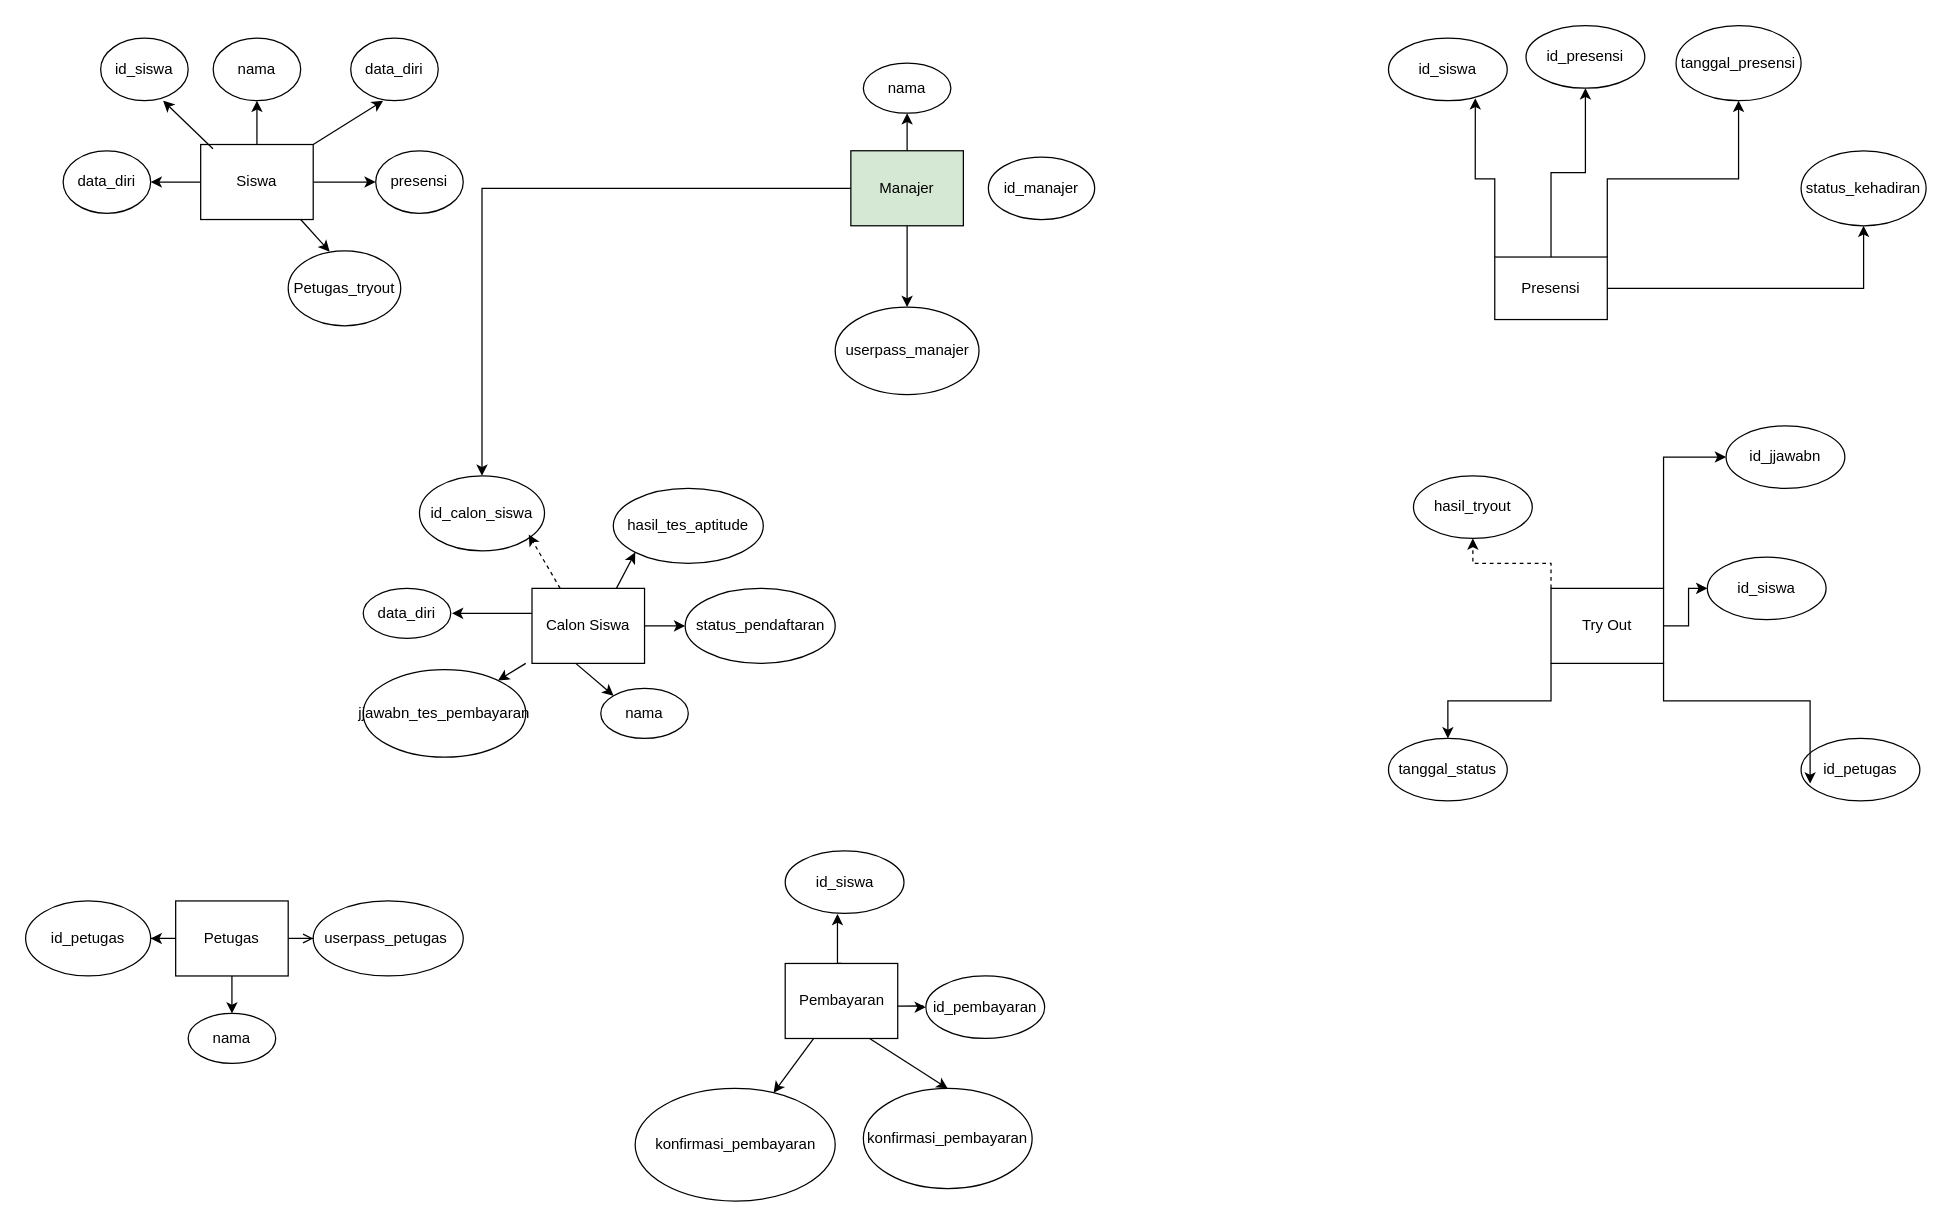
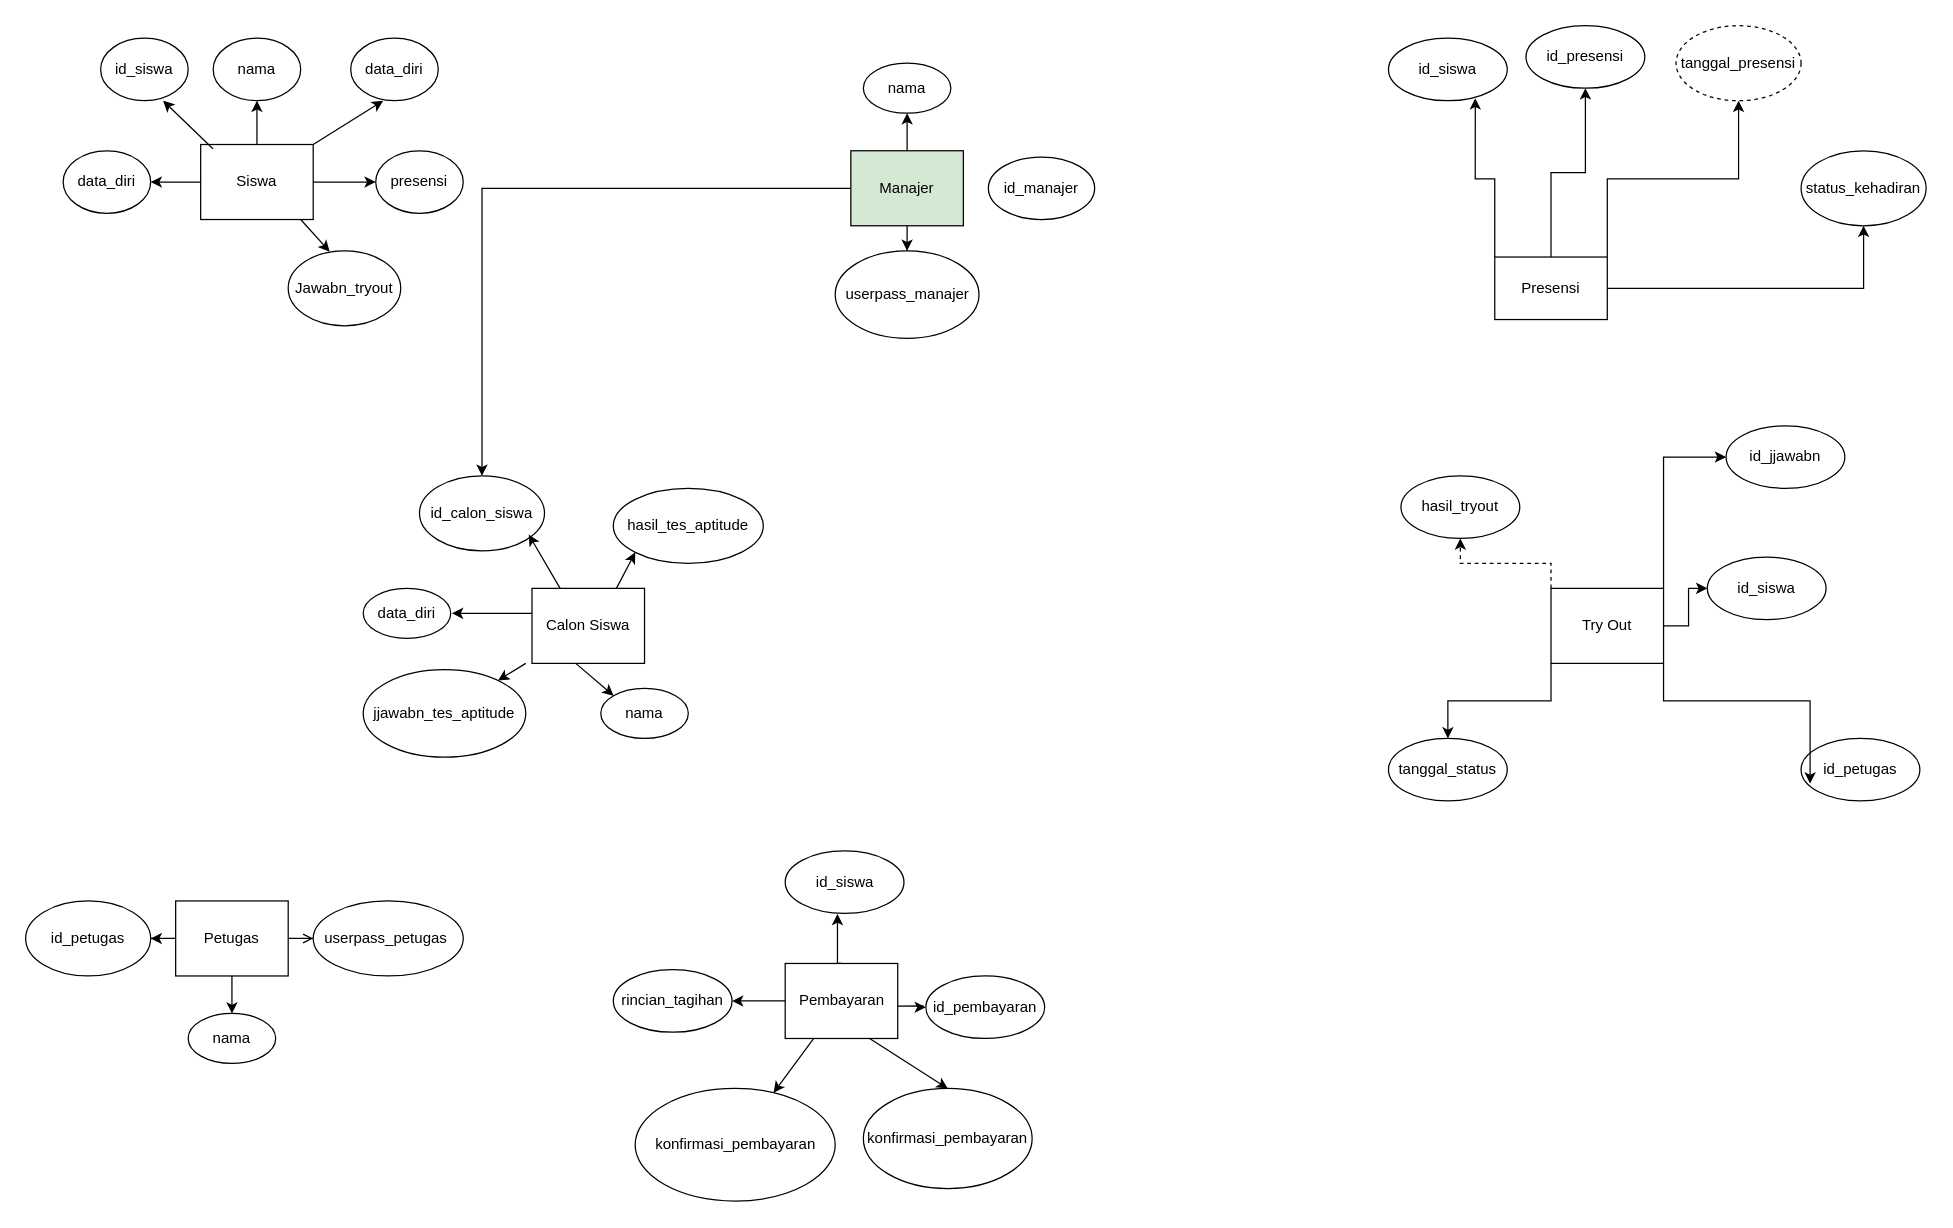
node "tanggal_presensi": style solid -> dashed
node "Petugas_tryout": label "Petugas_tryout" -> "Jawabn_tryout"
node "userpass_manajer": moved (907, 351) -> (907, 294)
node "hasil_tryout": moved (1473, 507) -> (1460, 507)
edge "Calon Siswa" -> "id_calon_siswa": style dashed -> solid
edge "Calon Siswa" -> "status_pendaftaran": removed
node "status_pendaftaran": removed
node "jjawabn_tes_pembayaran": label "jjawabn_tes_pembayaran" -> "jjawabn_tes_aptitude"
node "rincian_tagihan": added
edge "Pembayaran" -> "rincian_tagihan": added
